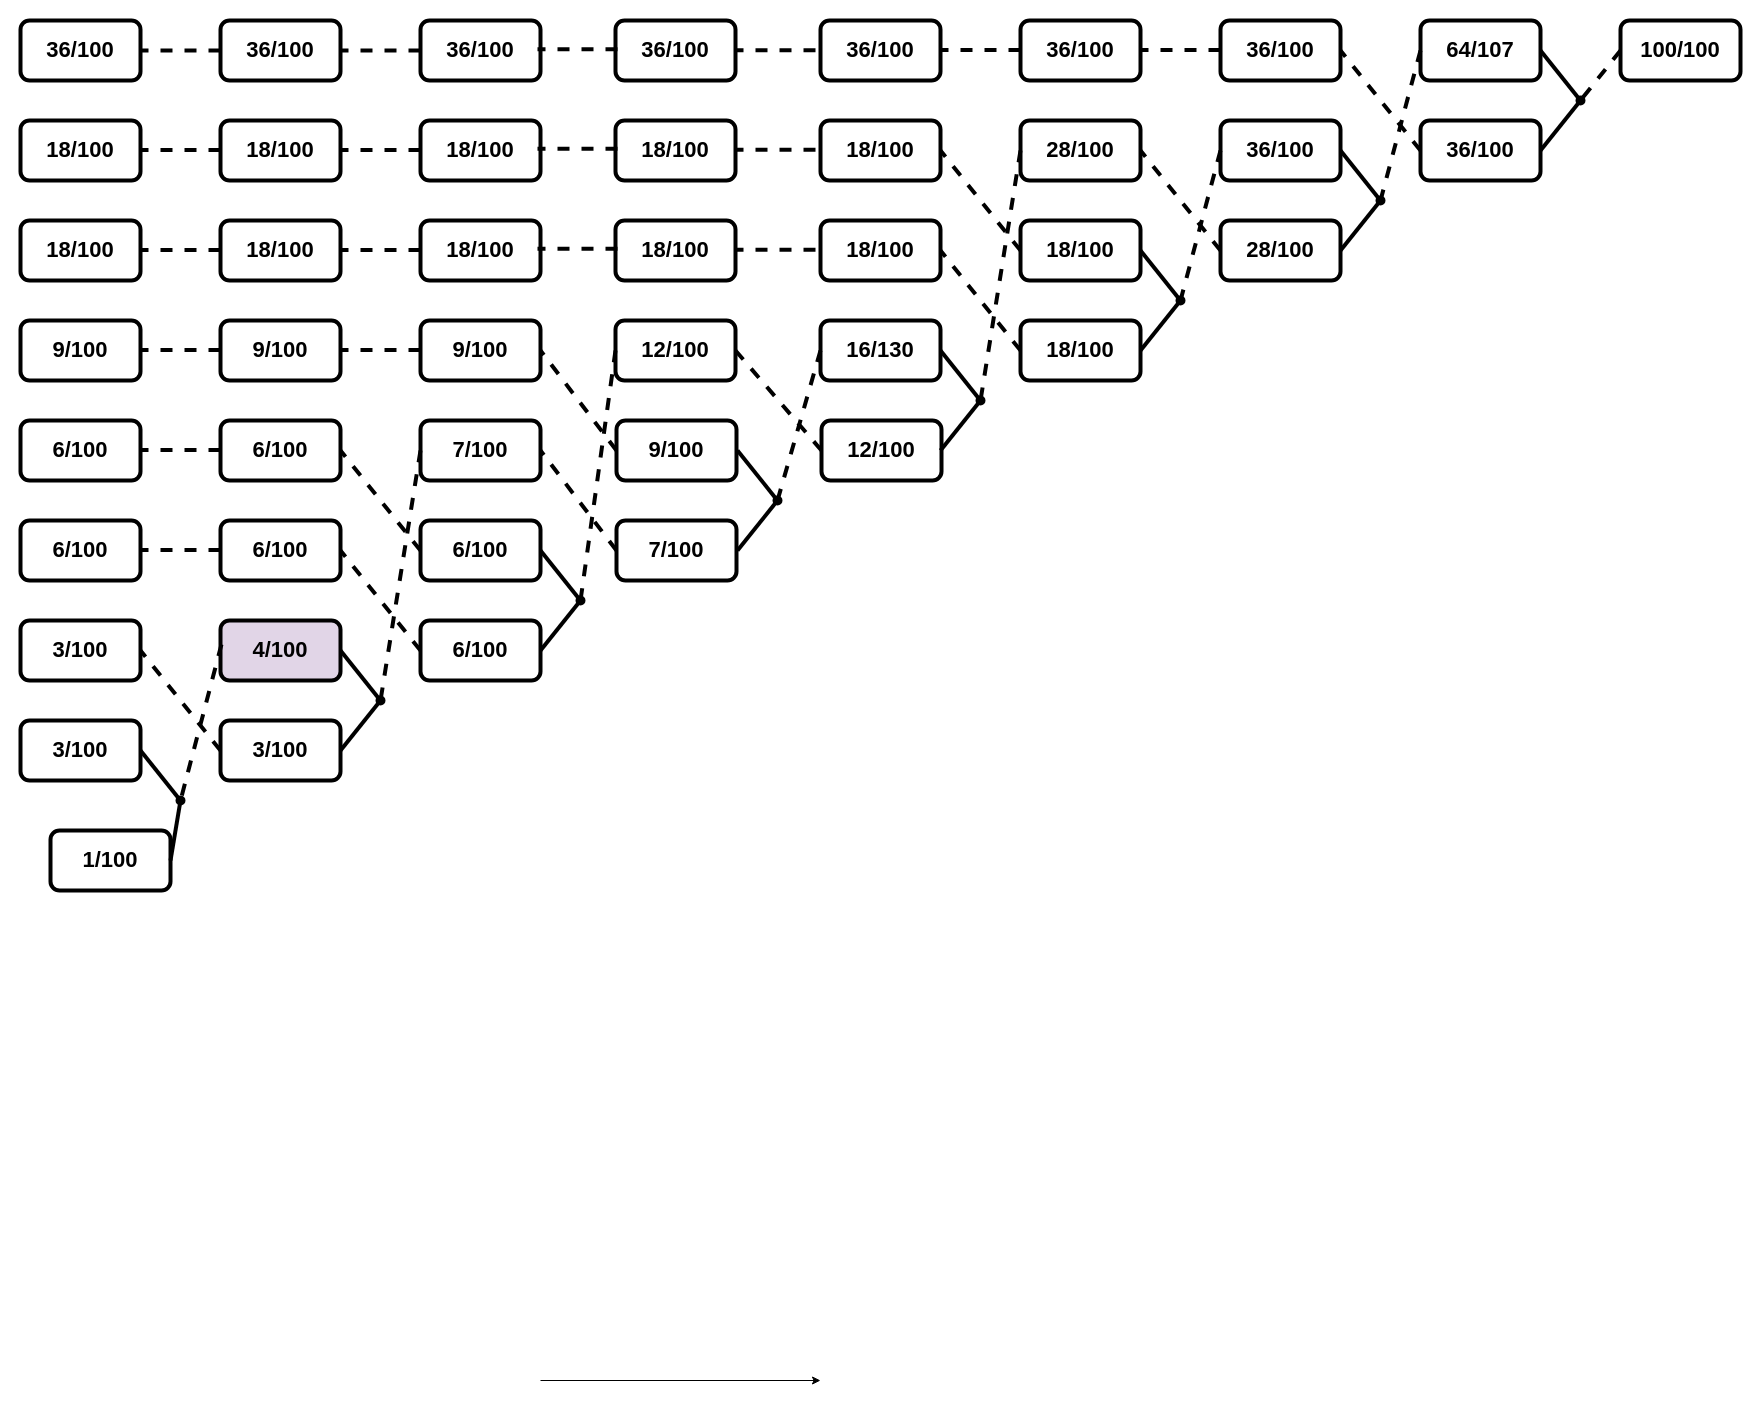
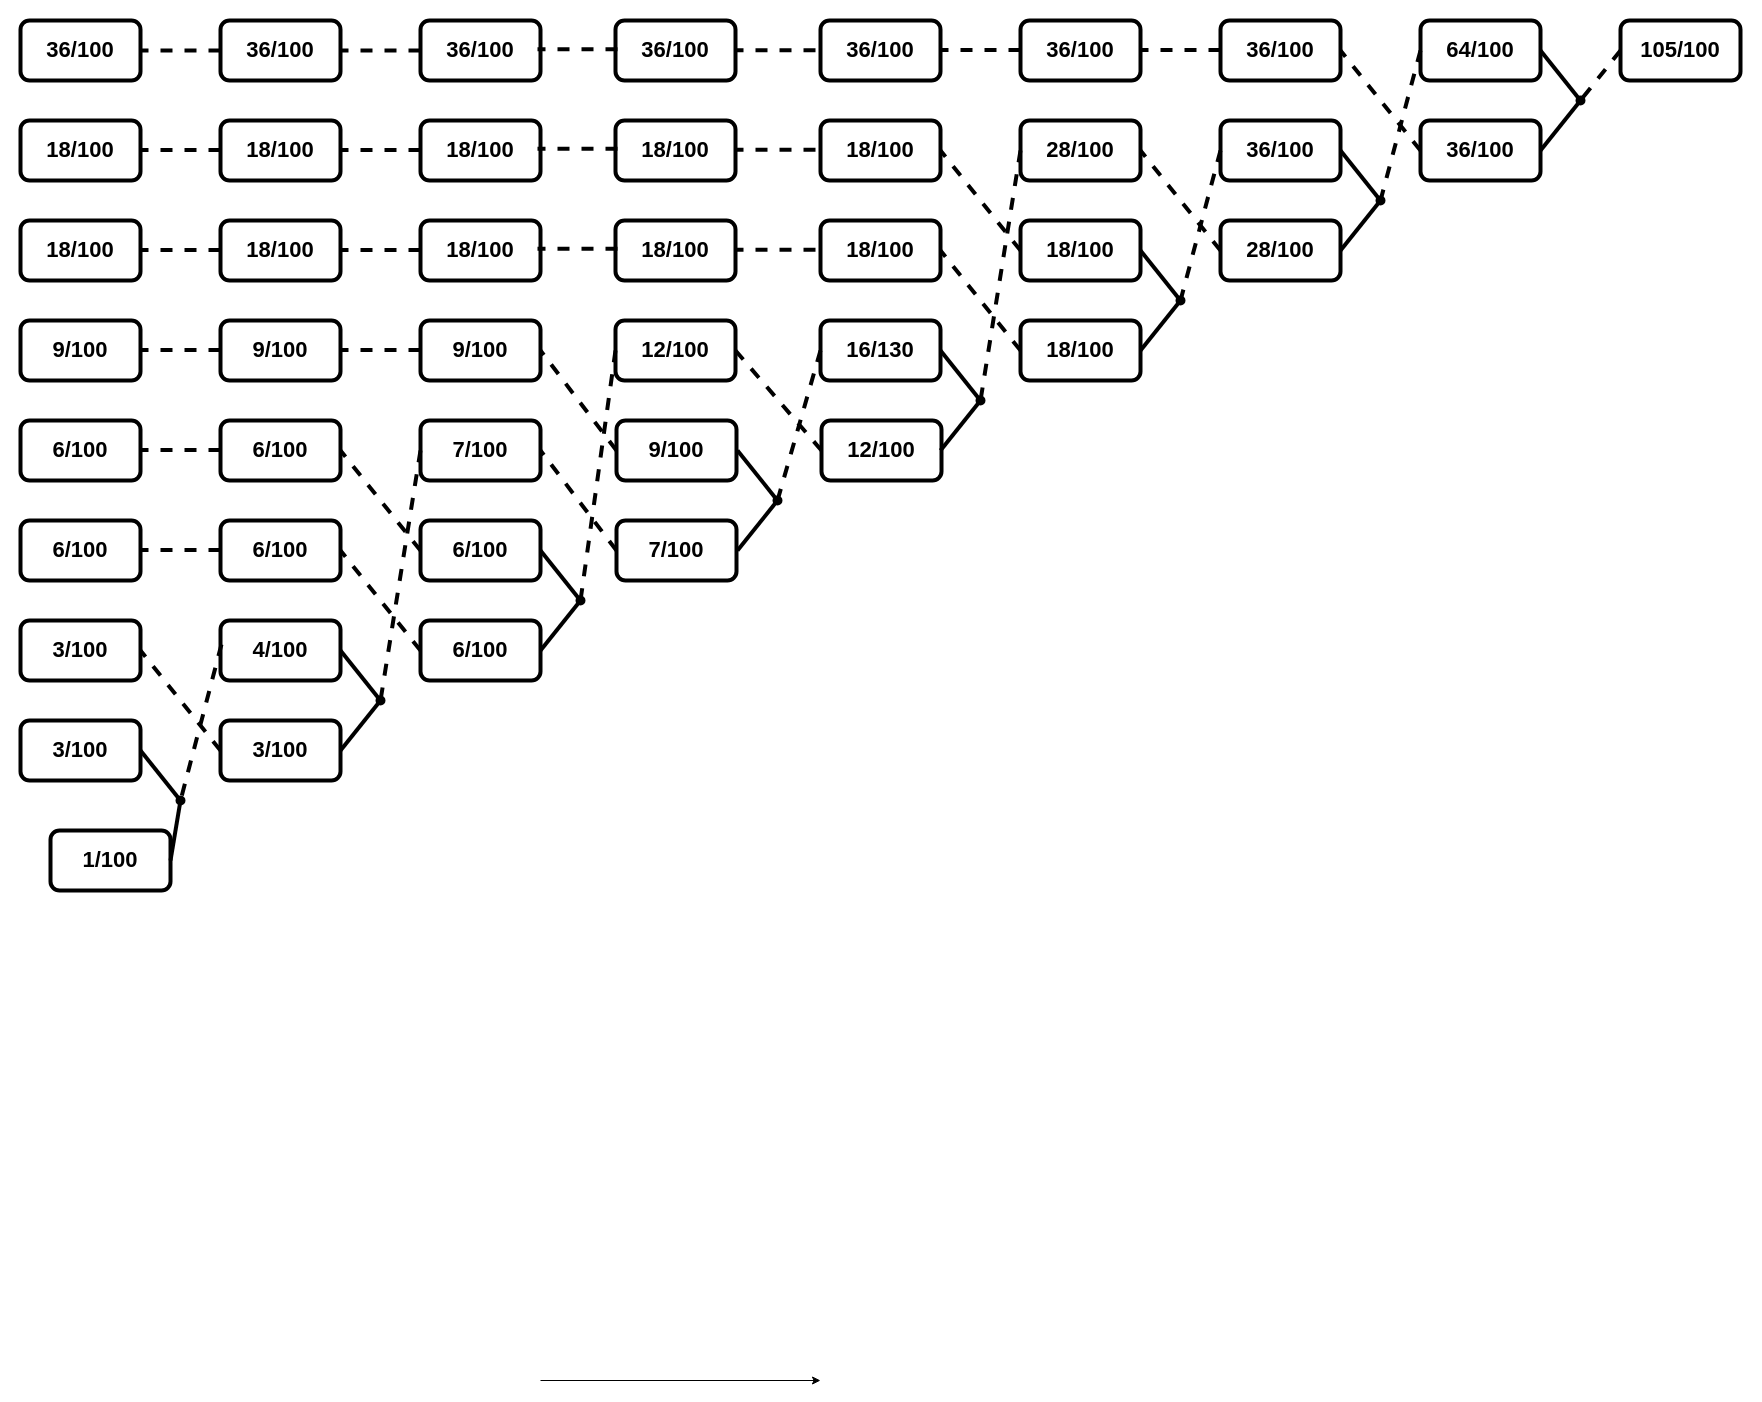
node "64/107": label "64/107" -> "64/100"
node "100/100": label "100/100" -> "105/100"
node "4/100": fillcolor #e1d5e7 -> #ffffff
